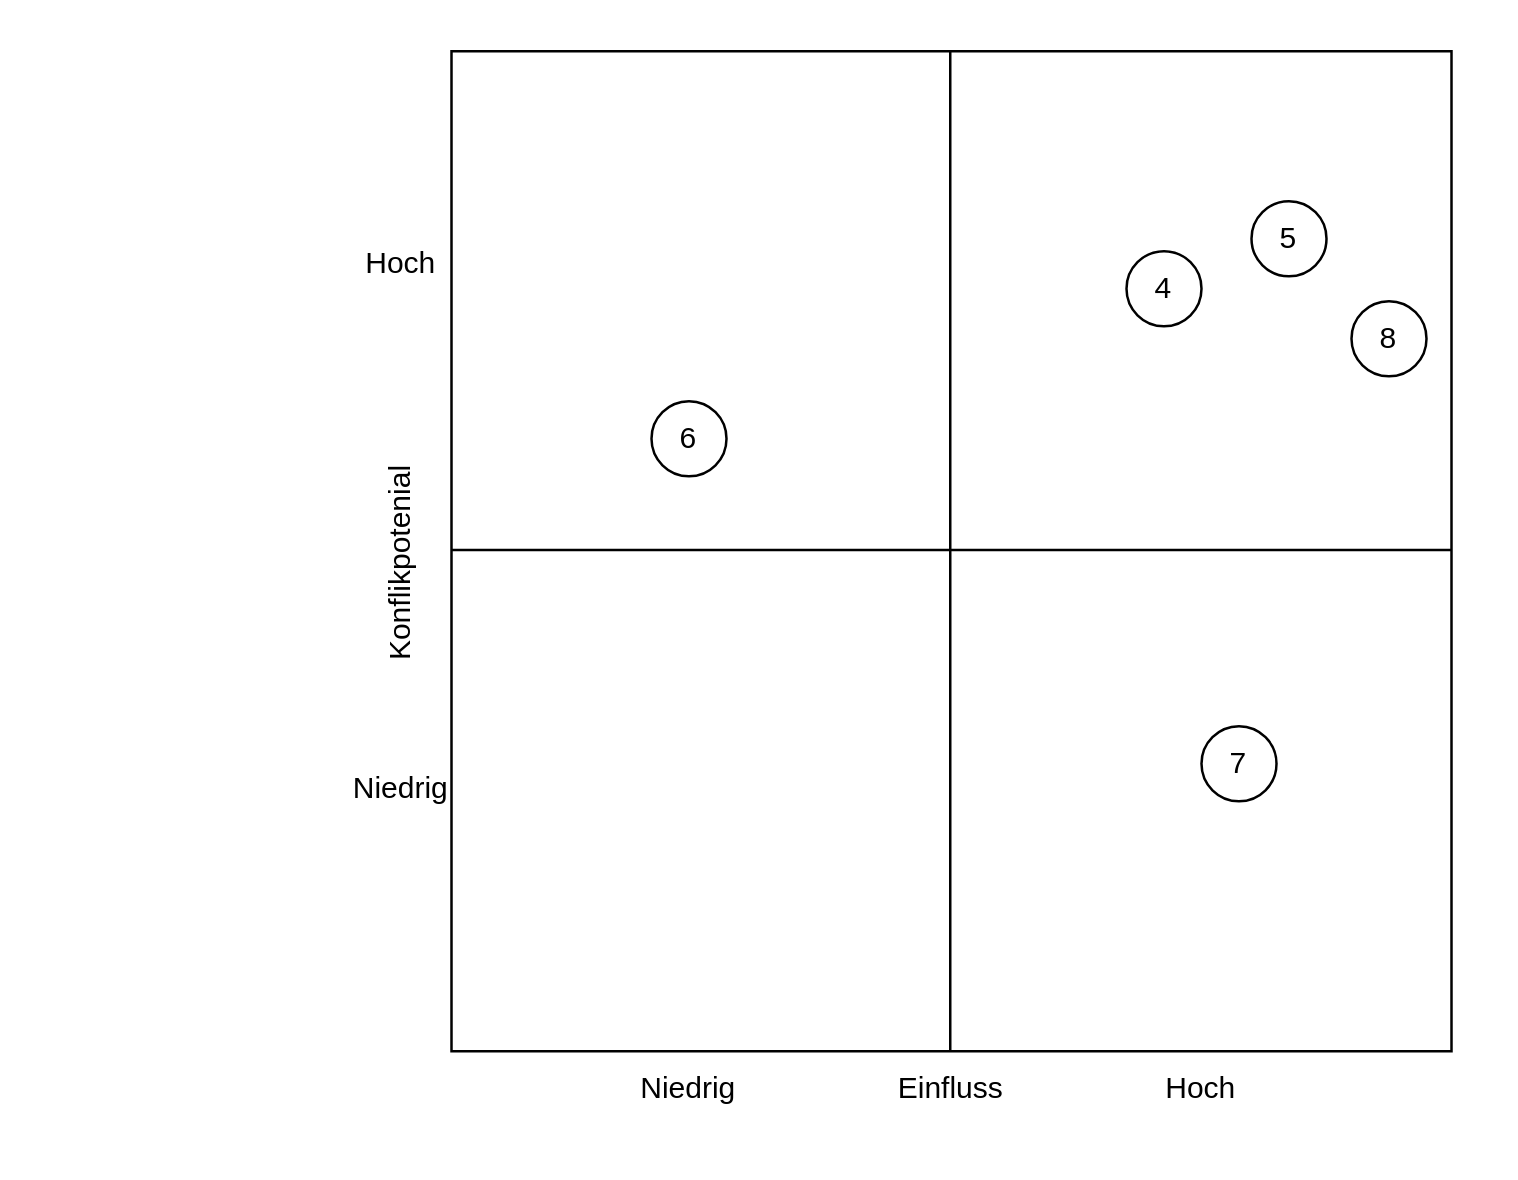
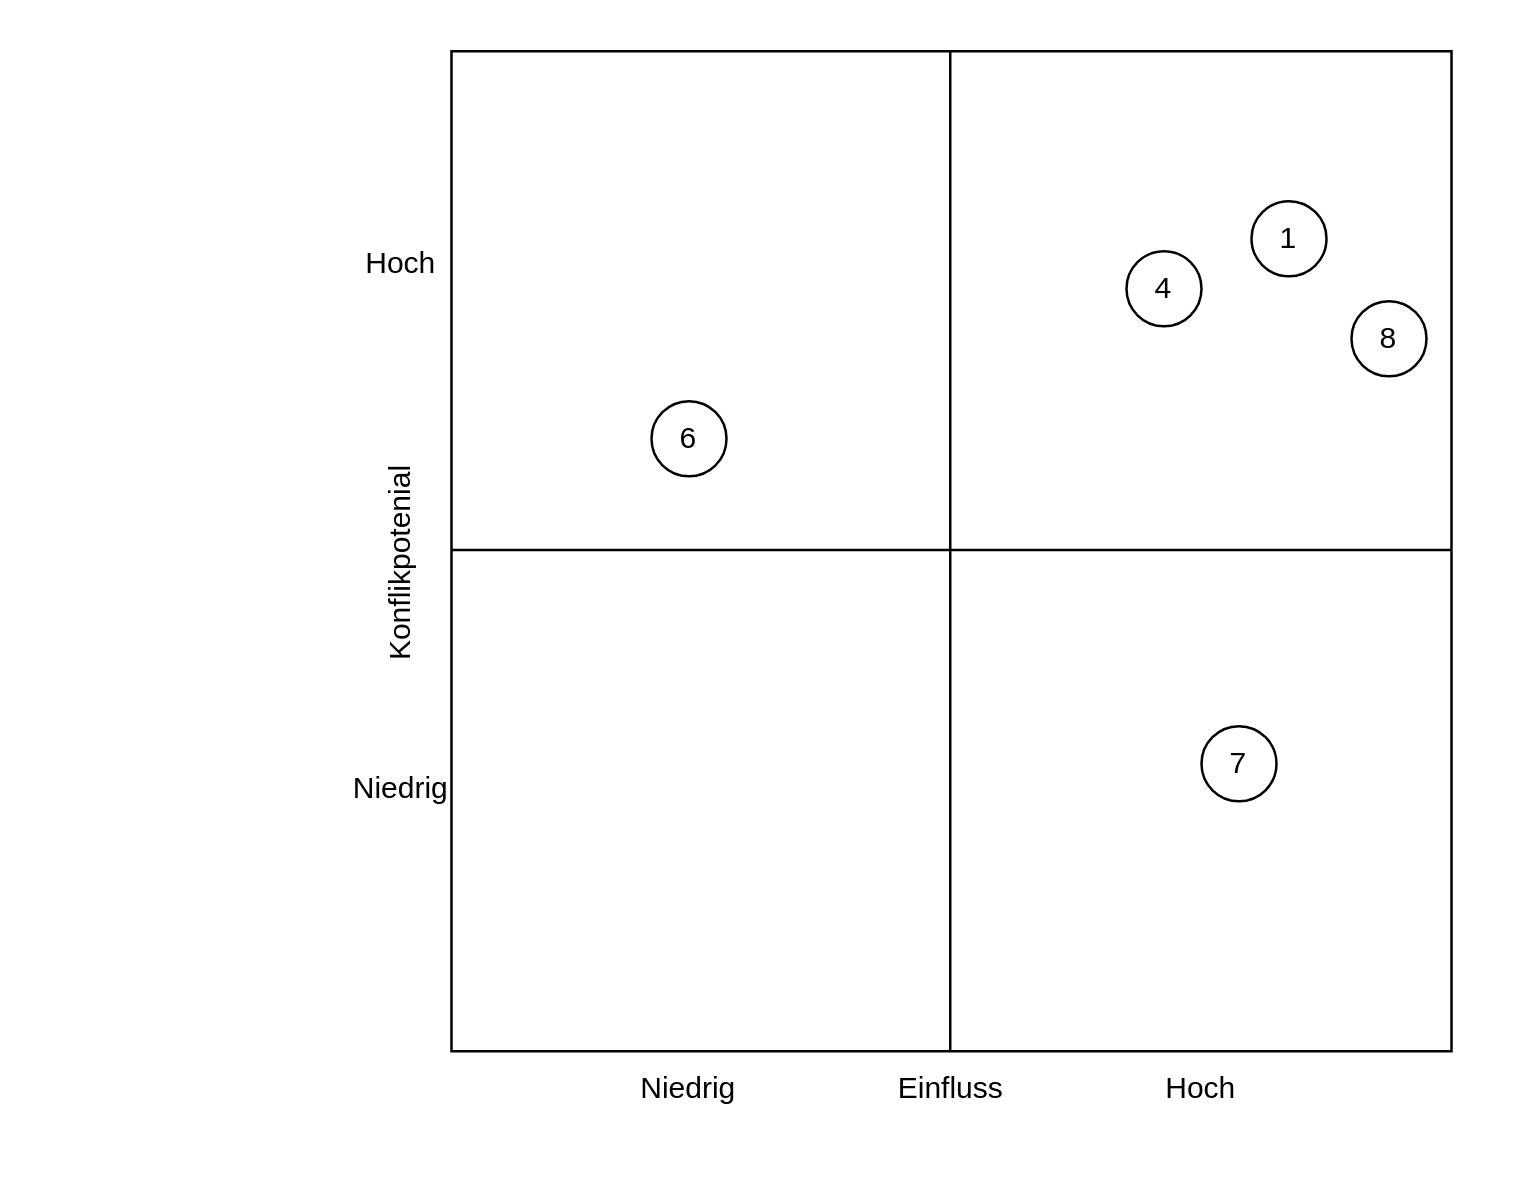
node "5": label "5" -> "1"
